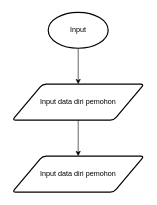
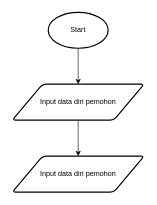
node "Input": label "Input" -> "Start"
